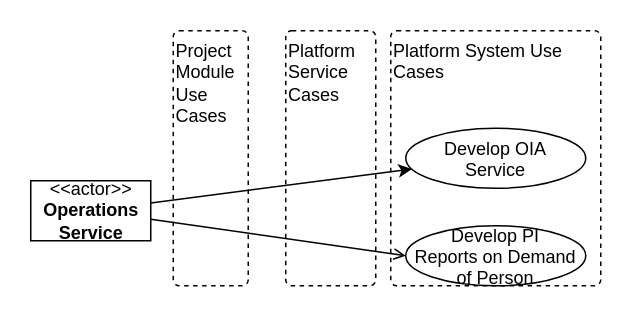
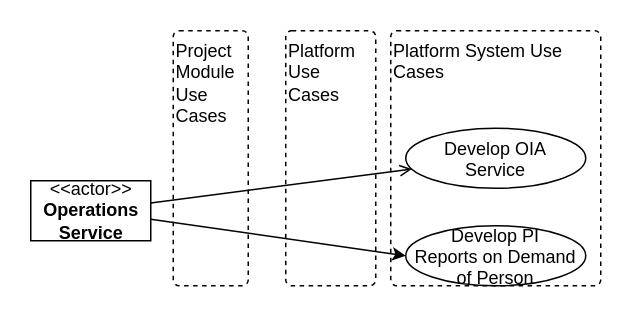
node "Platform Service Cases": label "Platform Service Cases" -> "Platform Use Cases"
edge "<<actor>> Operations Service" -> "Develop OIA Service": arrowhead classic -> open
edge "<<actor>> Operations Service" -> "Develop PI Reports on Demand of Person": arrowhead open -> classic
